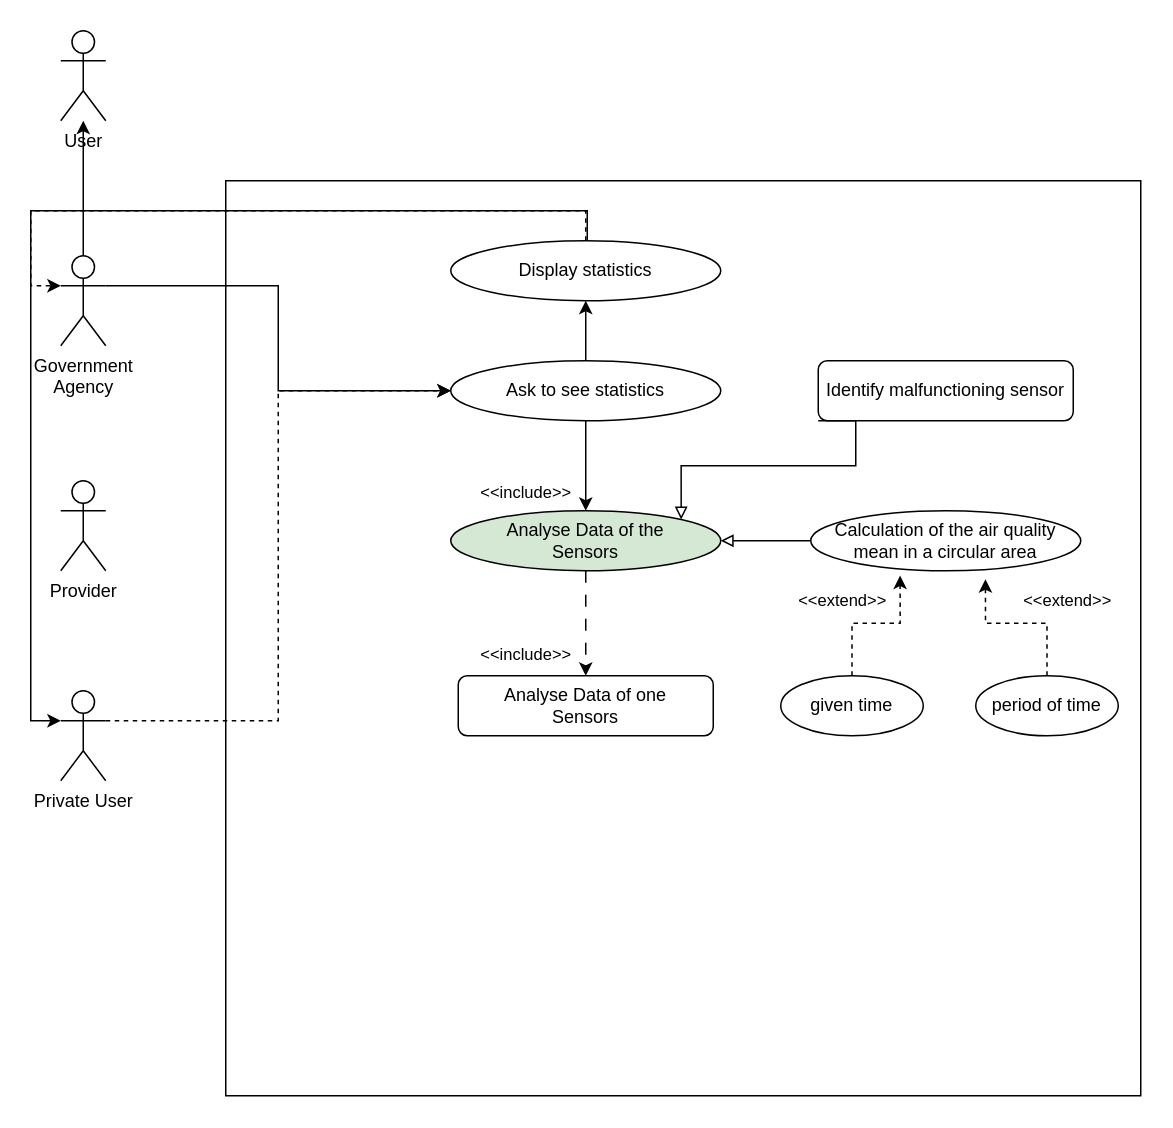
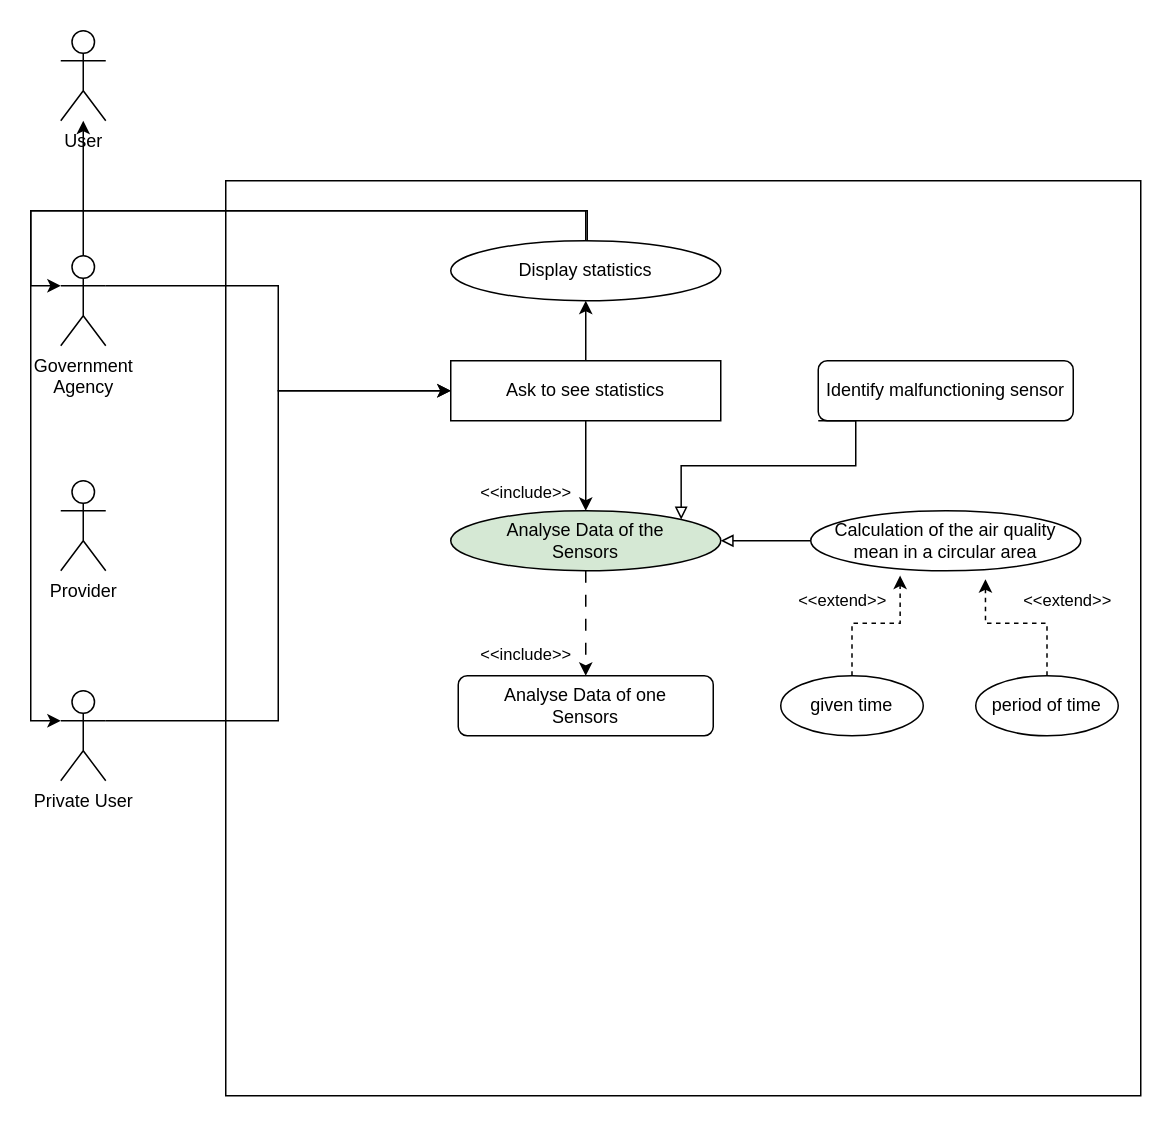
edge "Display statistics" -> "Government Agency": style dashed -> solid
node "Ask to see statistics": shape ellipse -> rectangle
edge "Private User" -> "Ask to see statistics": style dashed -> solid
